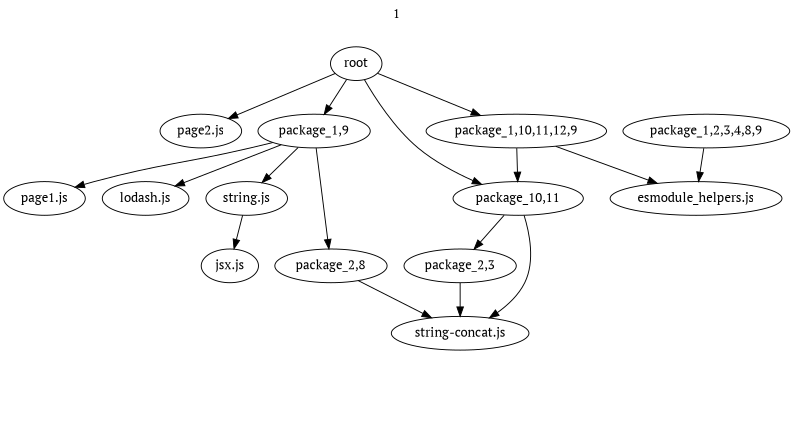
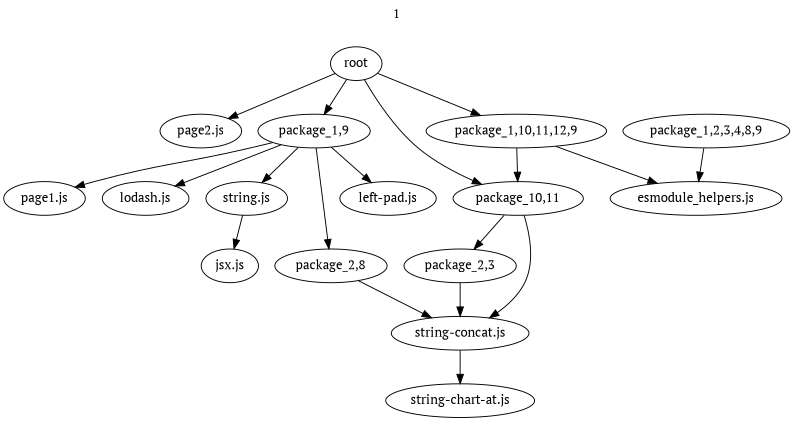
node "left-pad.js": added
node "string-chart-at.js": added
